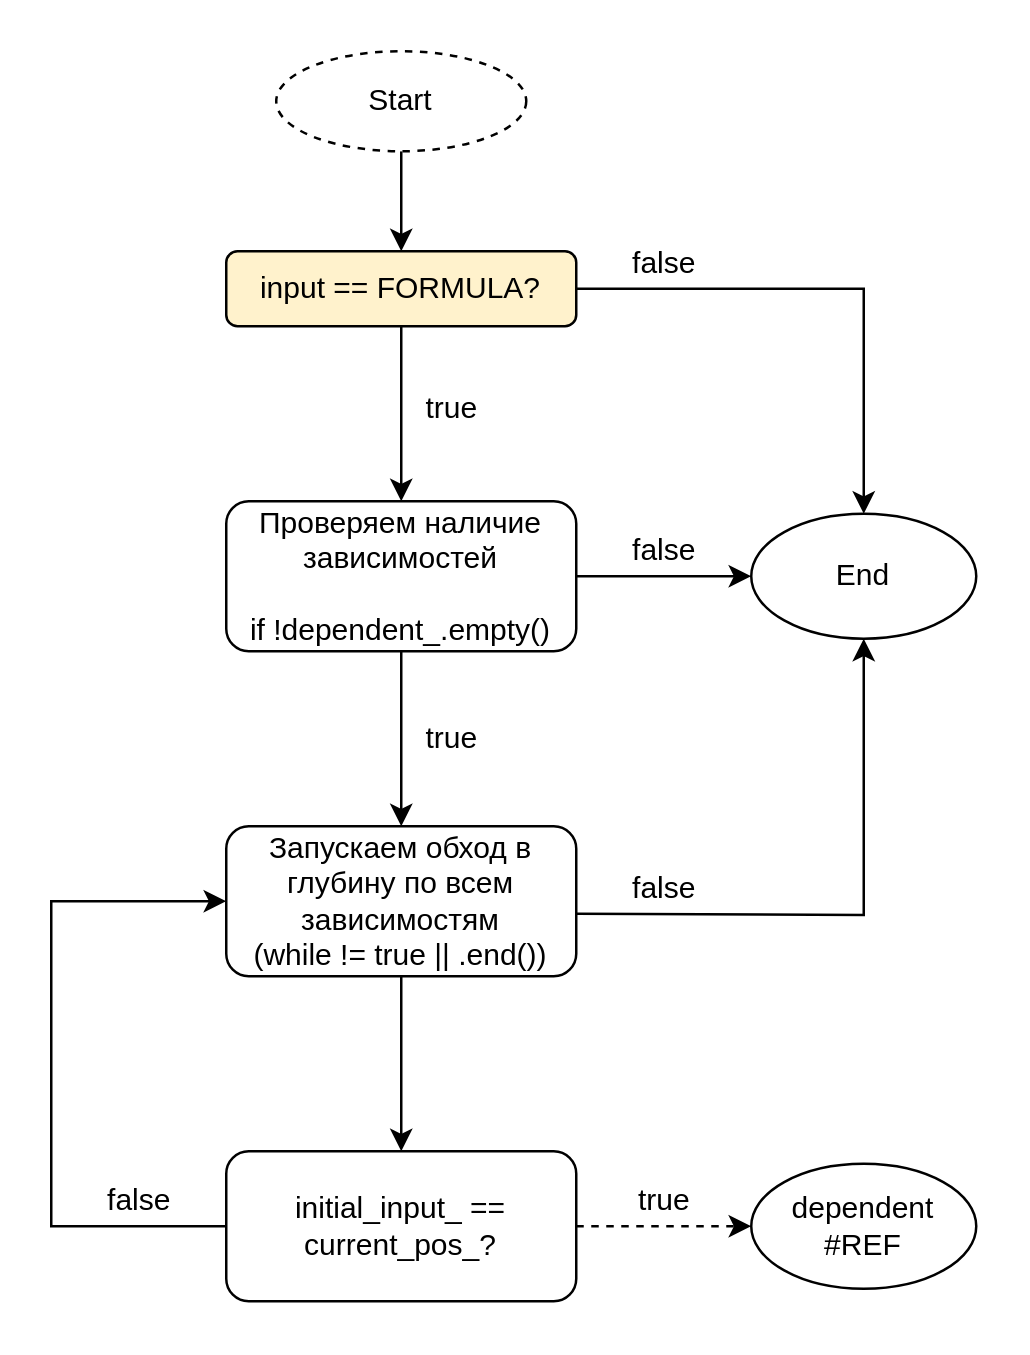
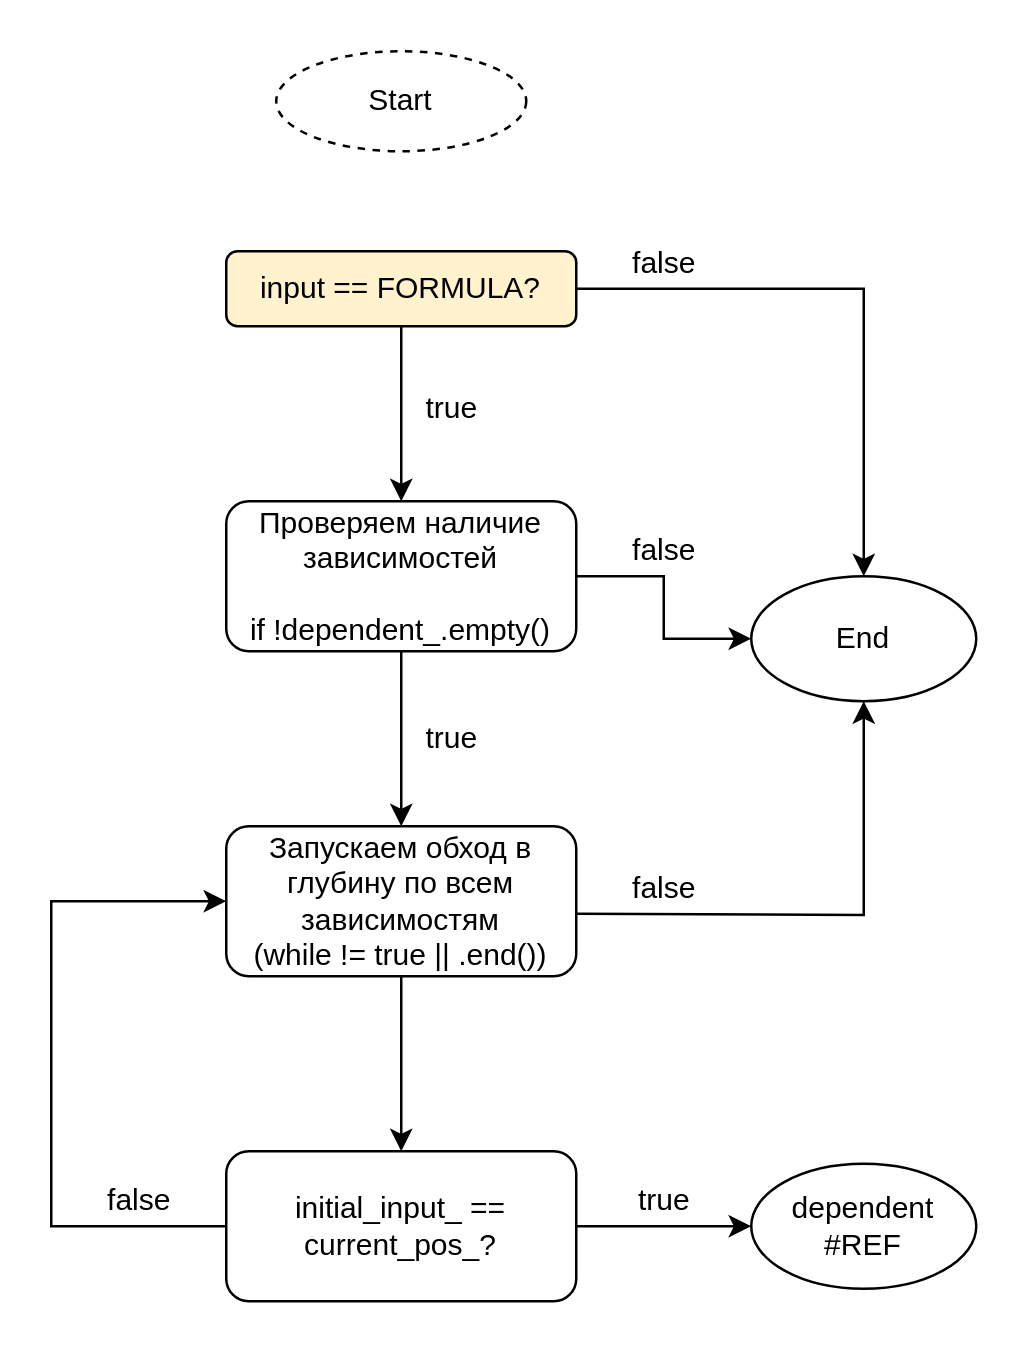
edge "Start" -> "input == FORMULA?": removed
node "End": moved (864, 576) -> (864, 639)
edge "initial_input_ == current_pos_?" -> "dependent #REF": style dashed -> solid
